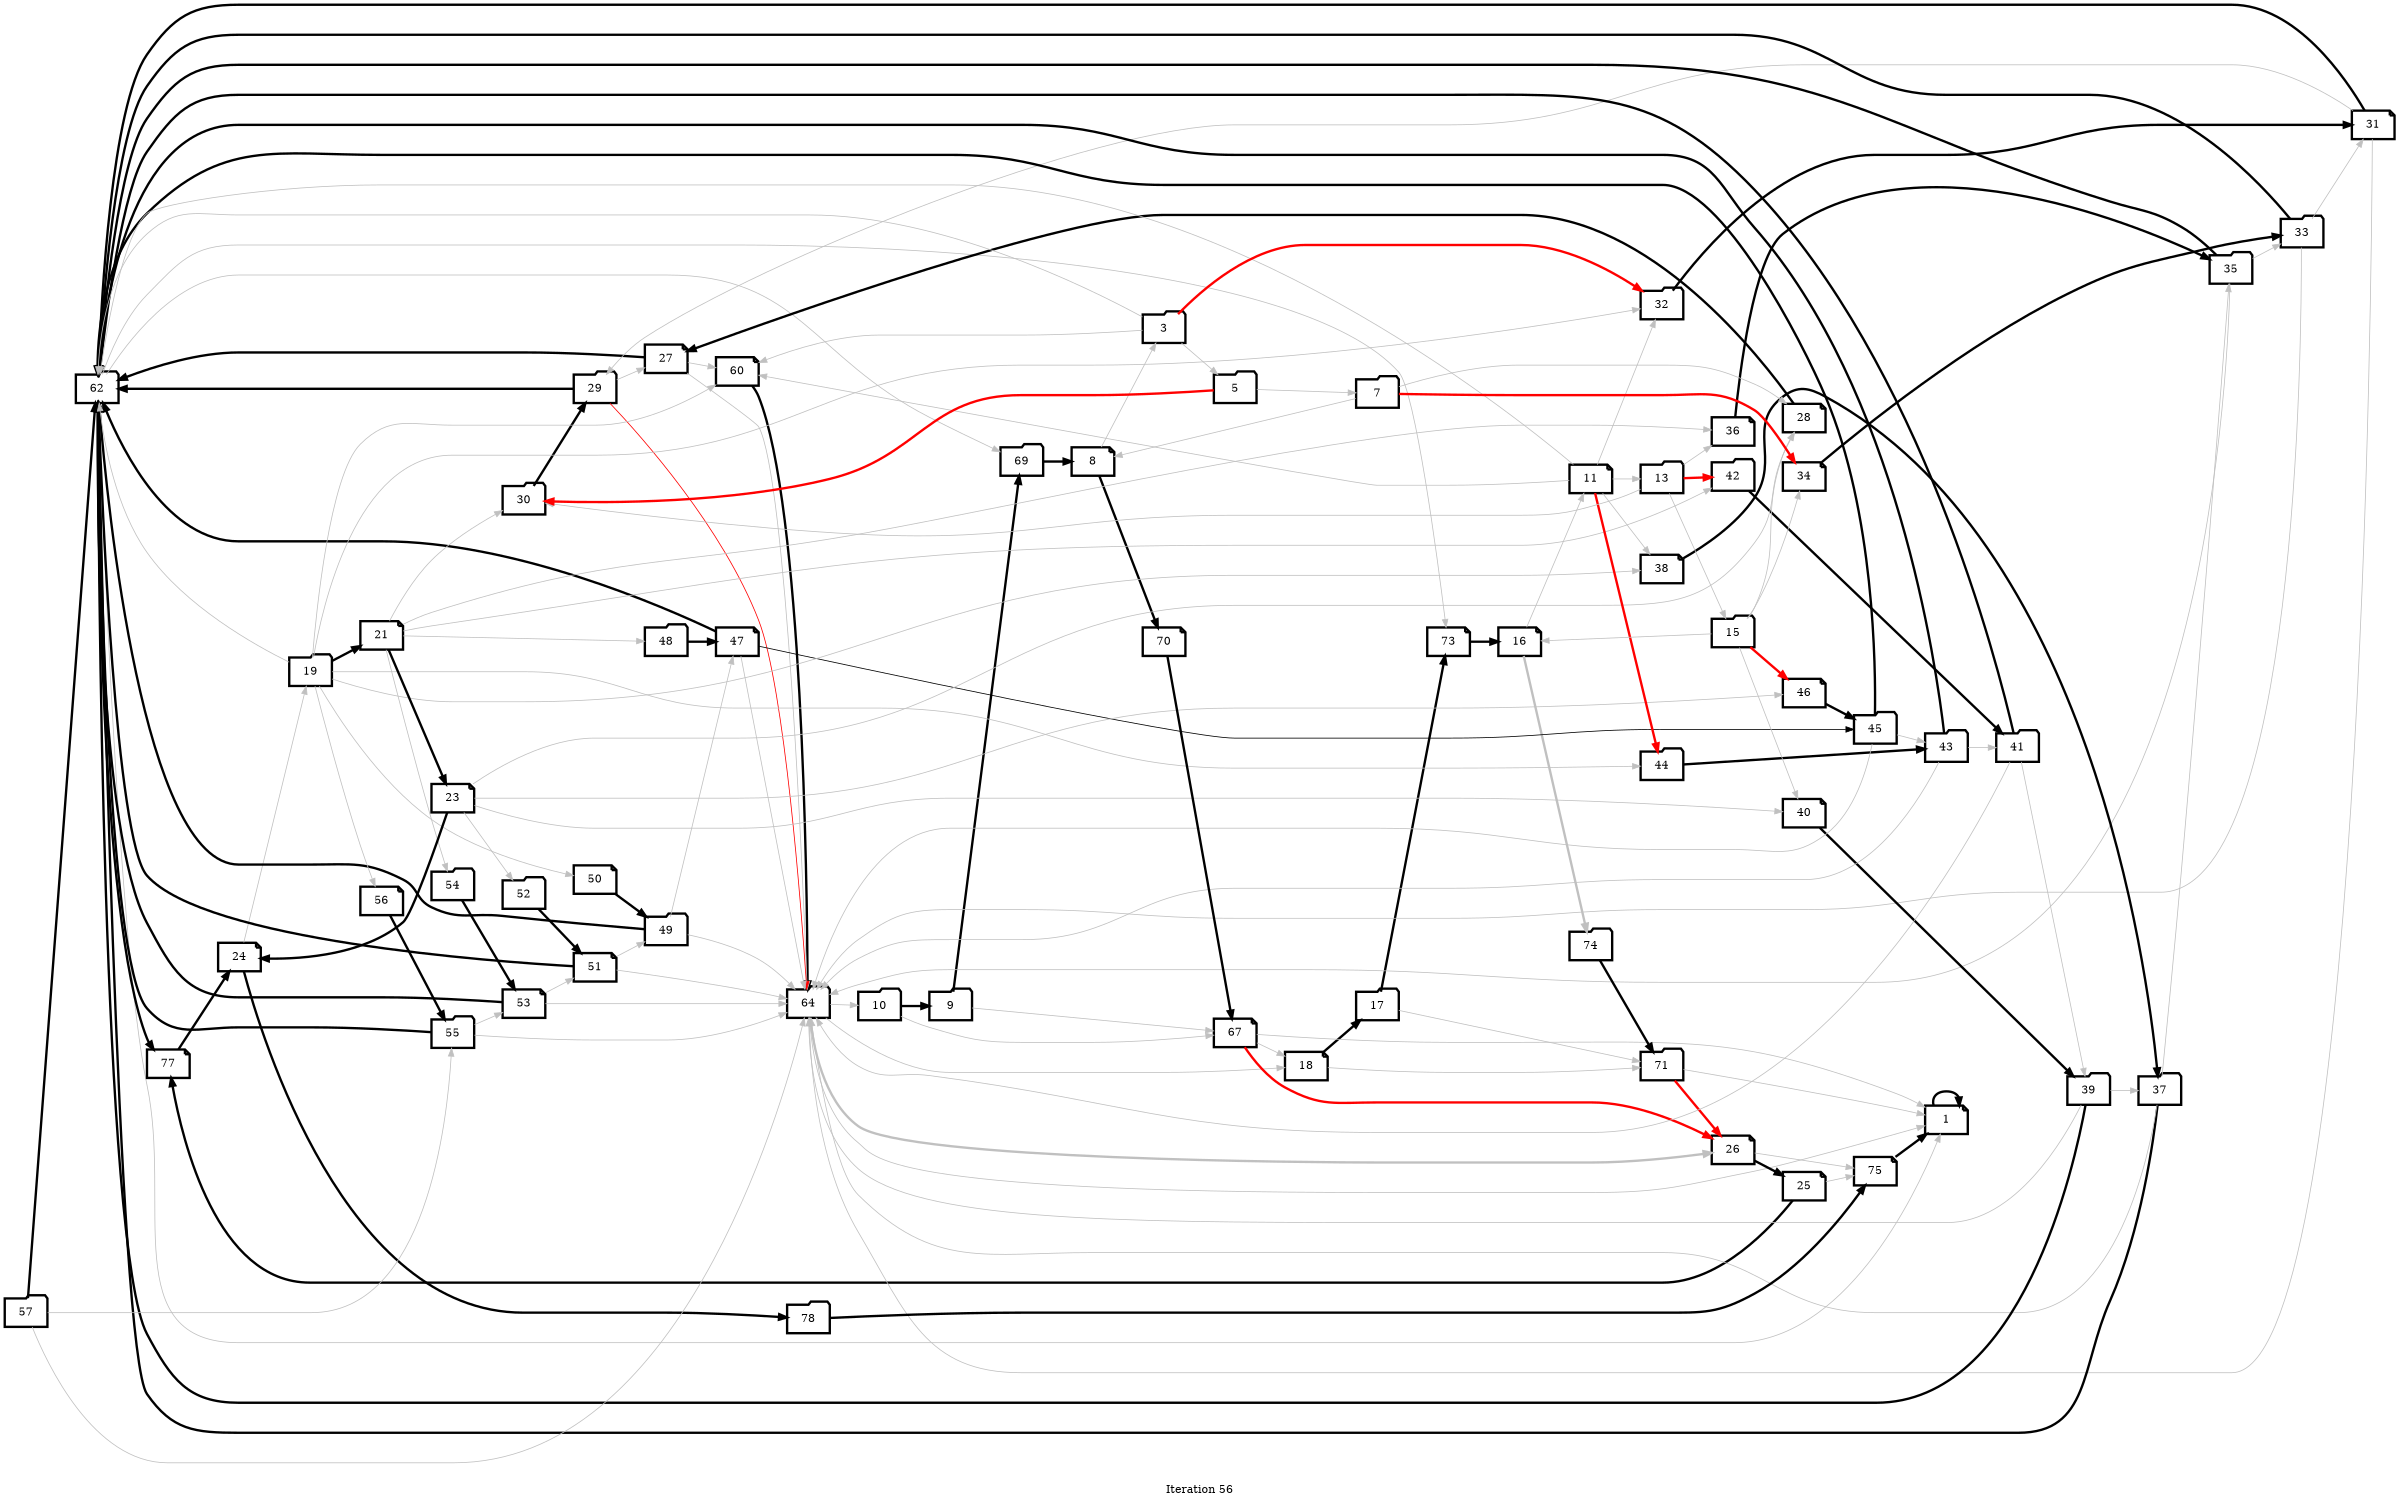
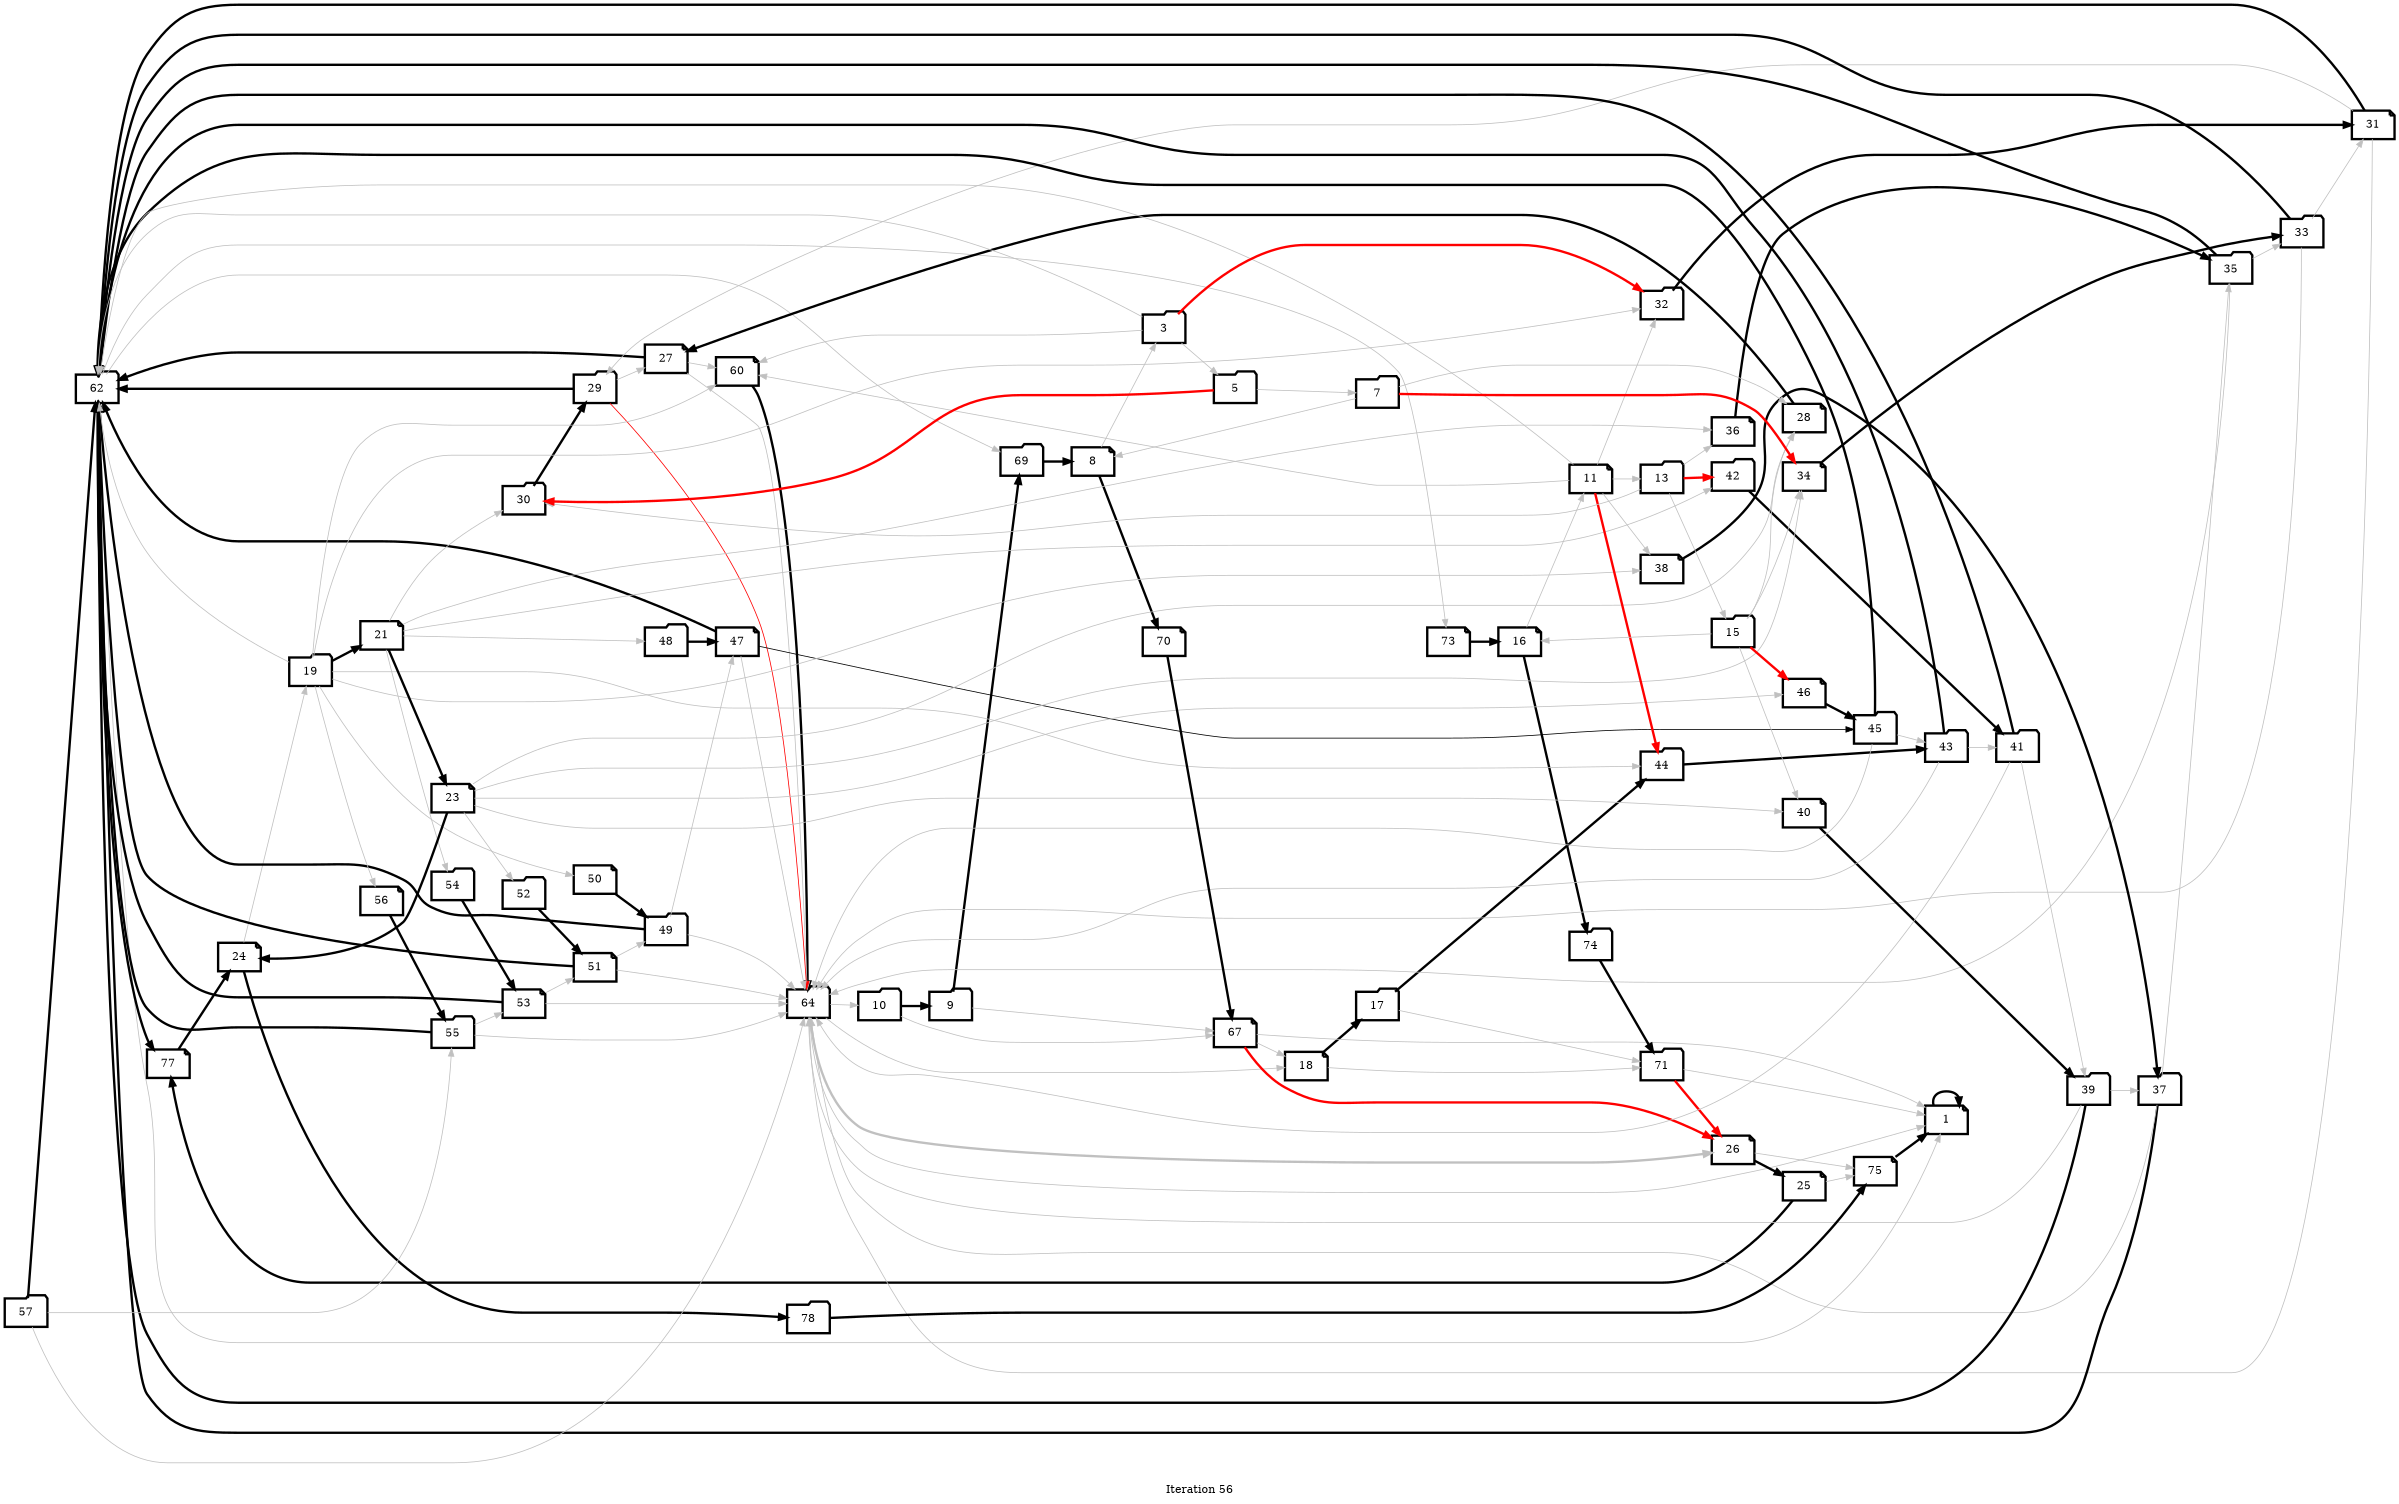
edge "23" -> "34": added
edge "16" -> "74": color grey -> black
edge "17" -> "73": now "17" -> "44"
